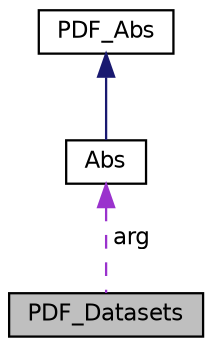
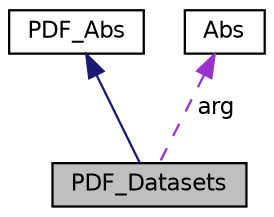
edge "Abs" -> "PDF_Abs": now "PDF_Datasets" -> "PDF_Abs"
